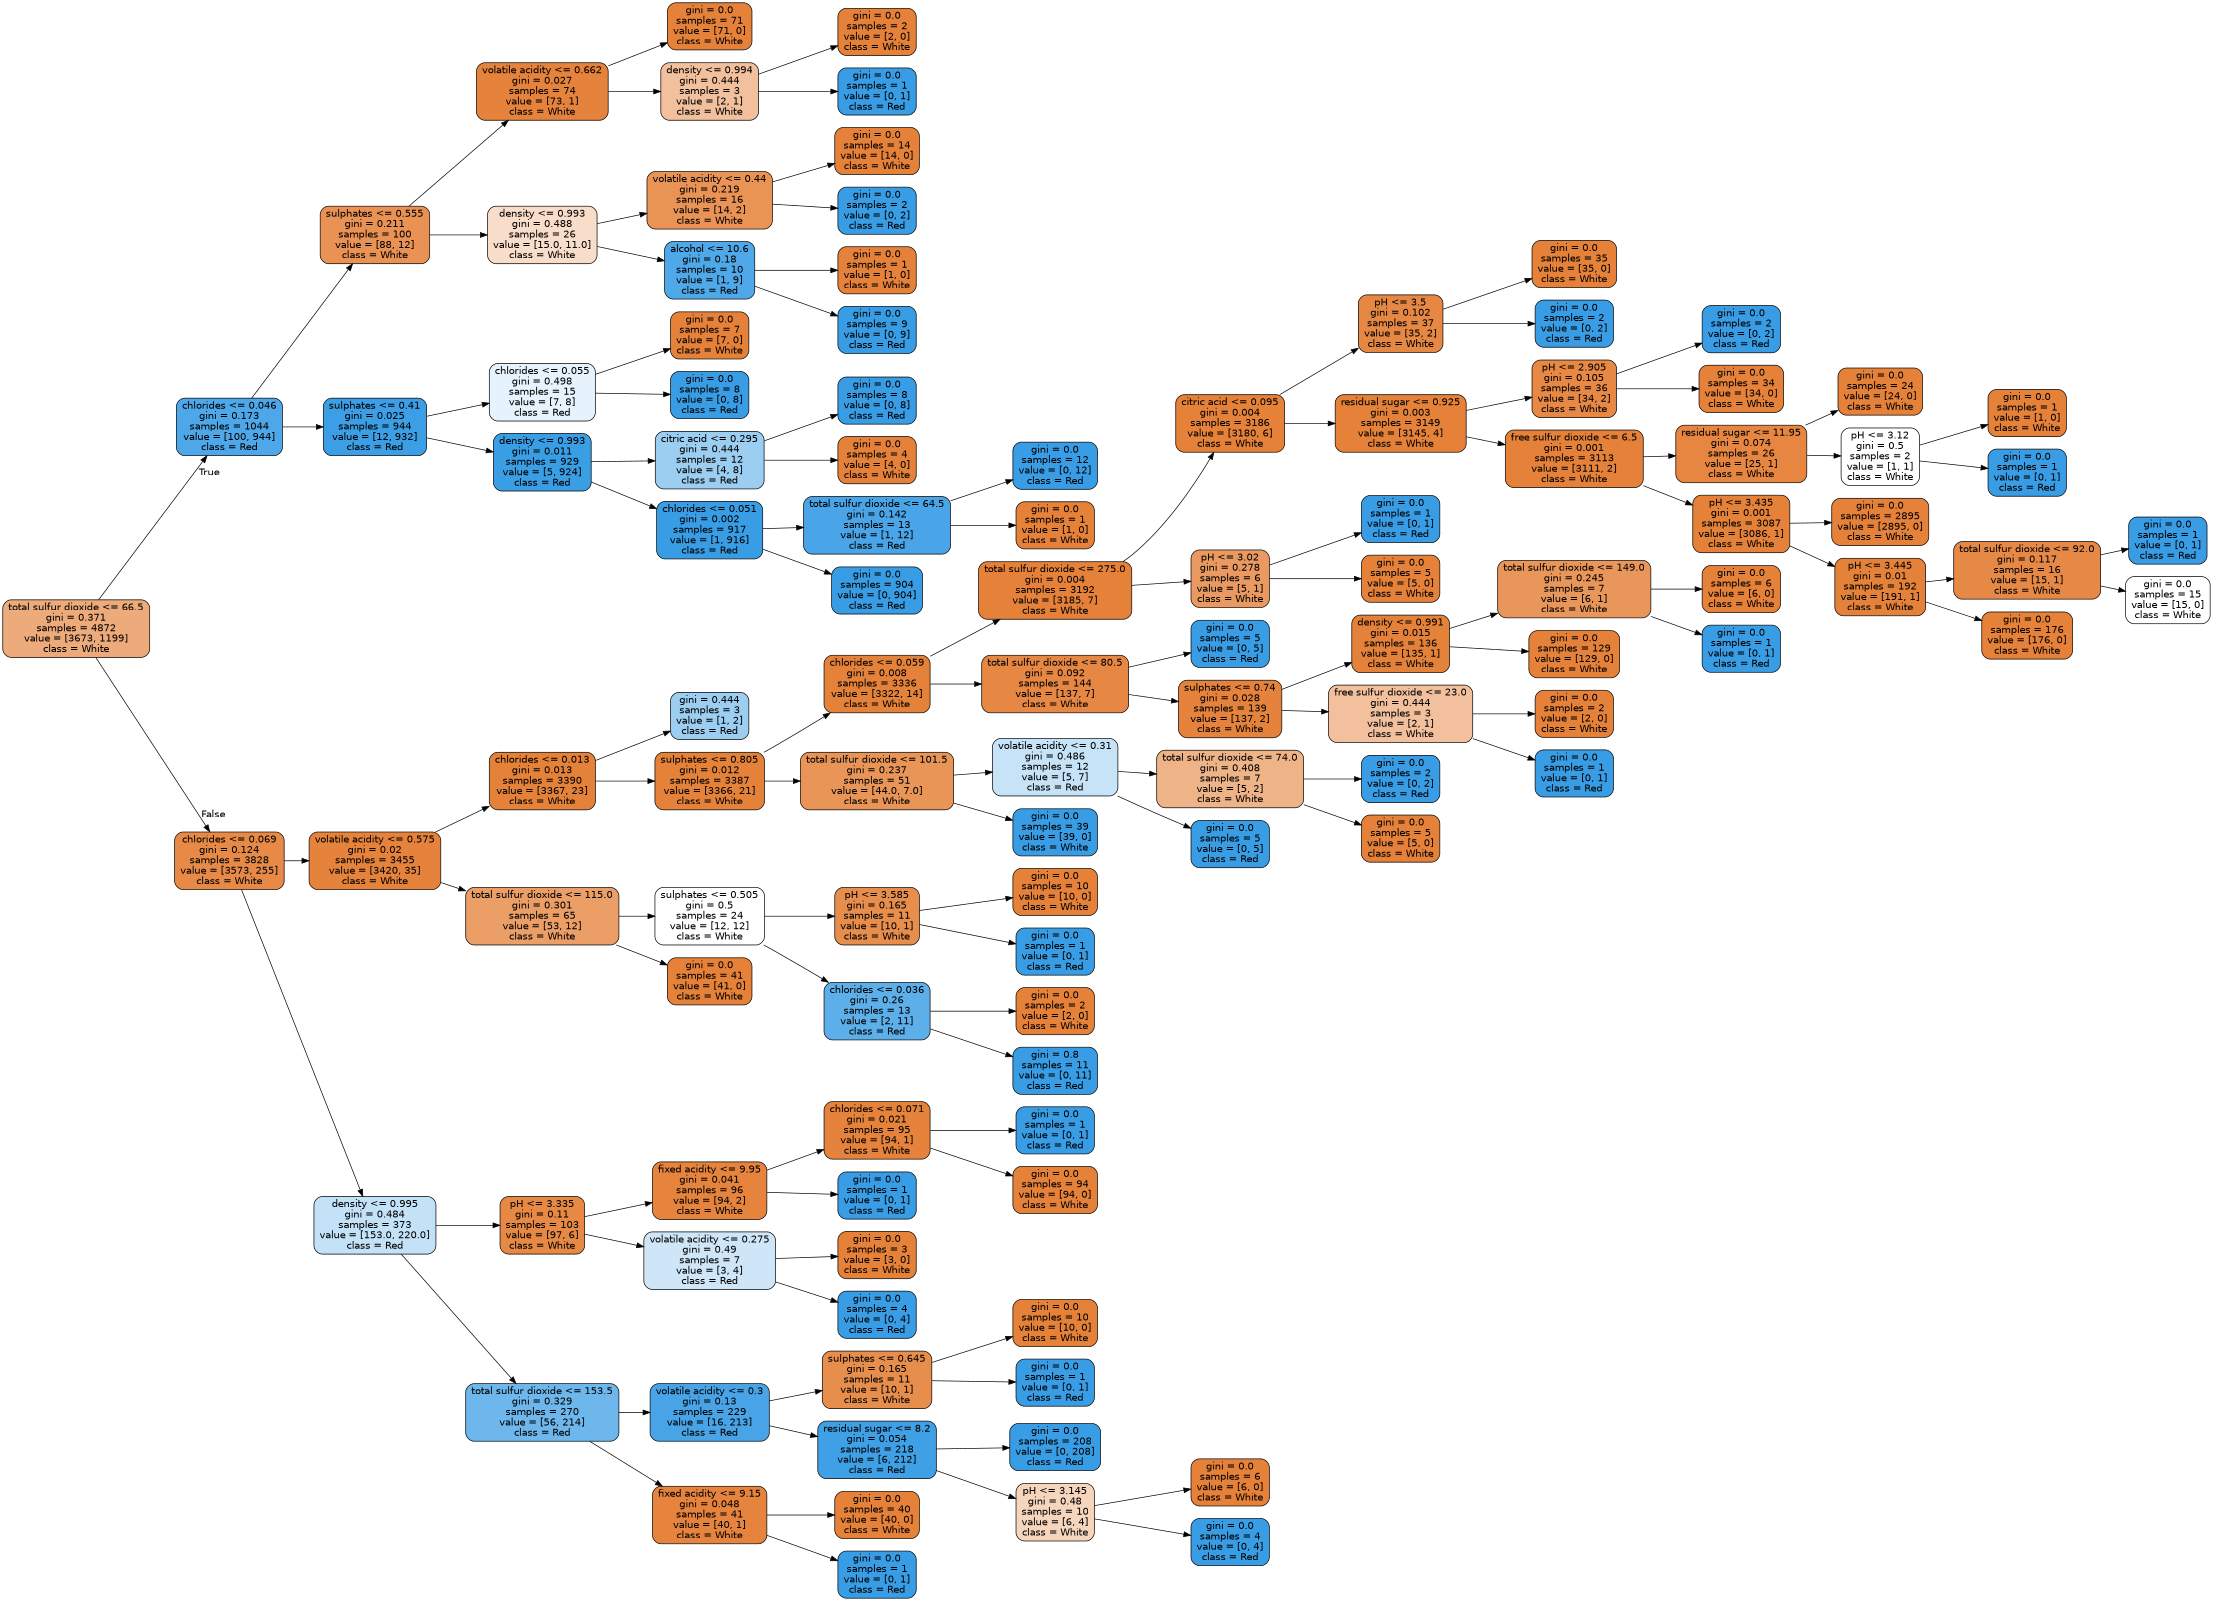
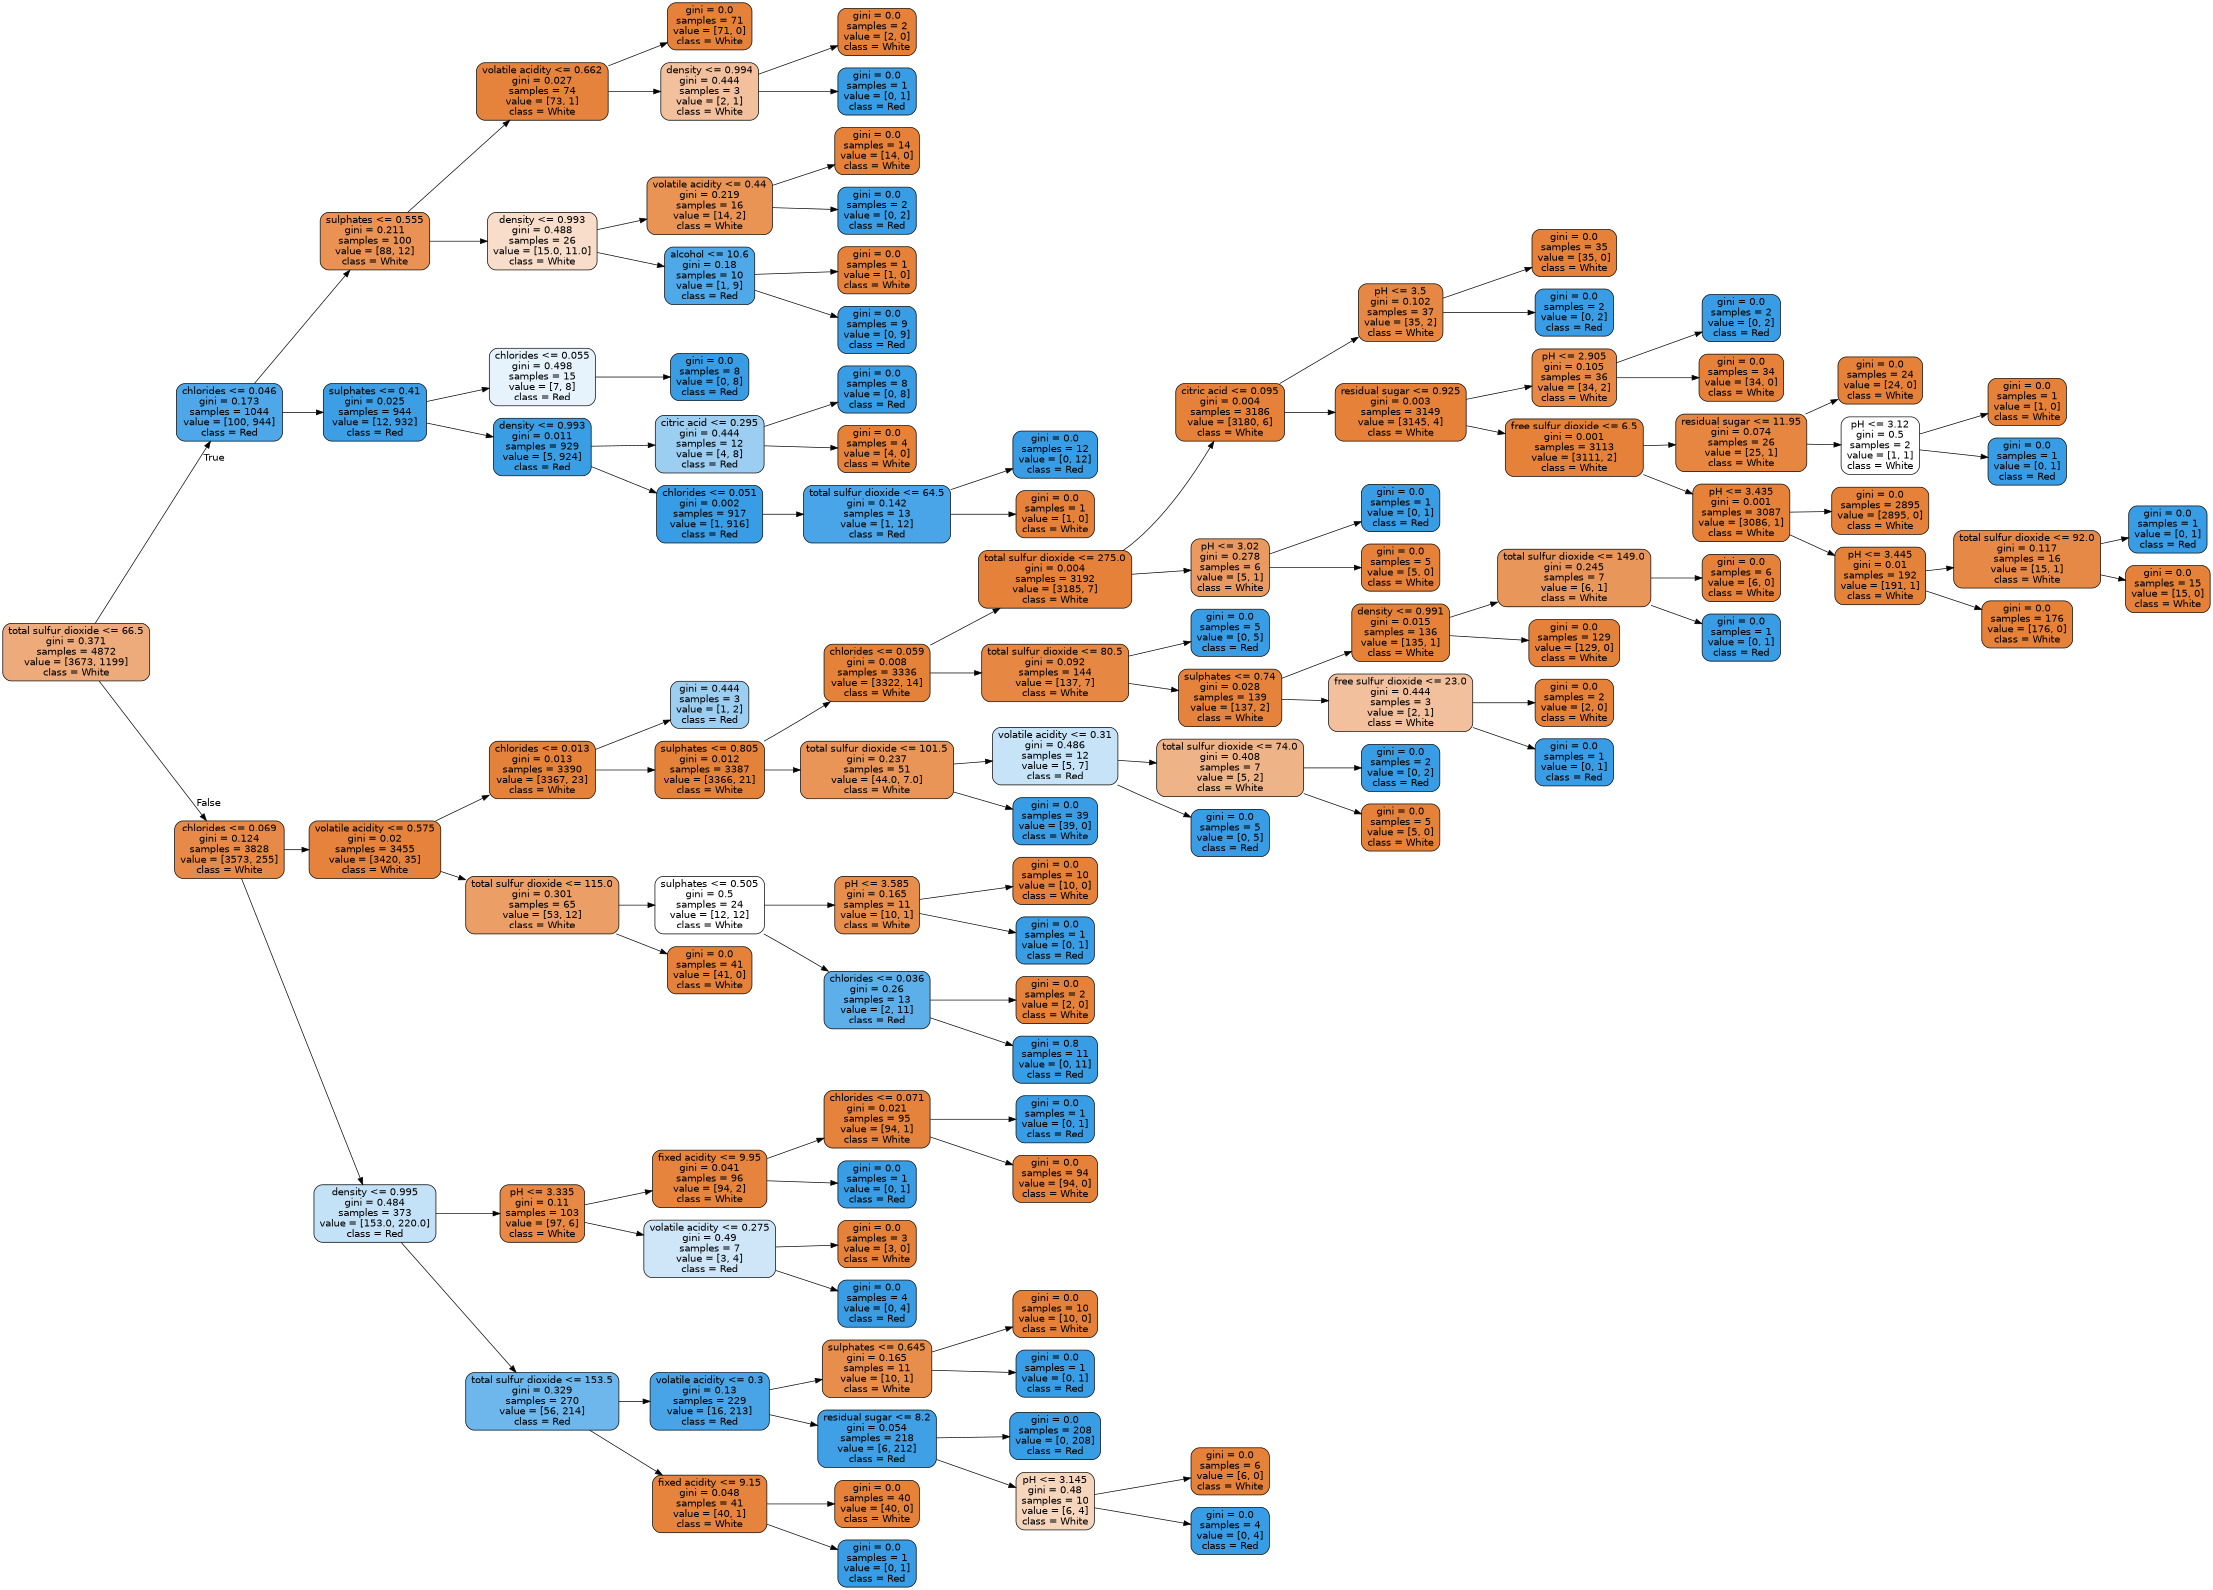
node "gini = 0.0 samples = 7 value = [7, 0] class = White": removed
node "gini = 0.0 samples = 904 value = [0, 904] class = Red": removed
node "gini = 0.0 samples = 15 value = [15, 0] class = White": fillcolor #ffffff -> #e58139
